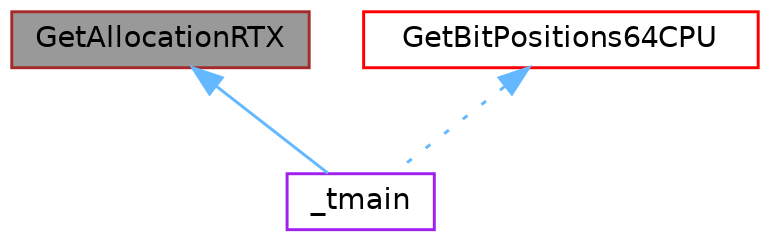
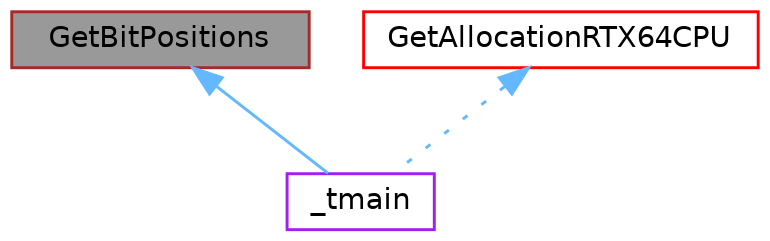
node "GetAllocationRTX": label "GetAllocationRTX" -> "GetBitPositions"
node "GetBitPositions64CPU": label "GetBitPositions64CPU" -> "GetAllocationRTX64CPU"
